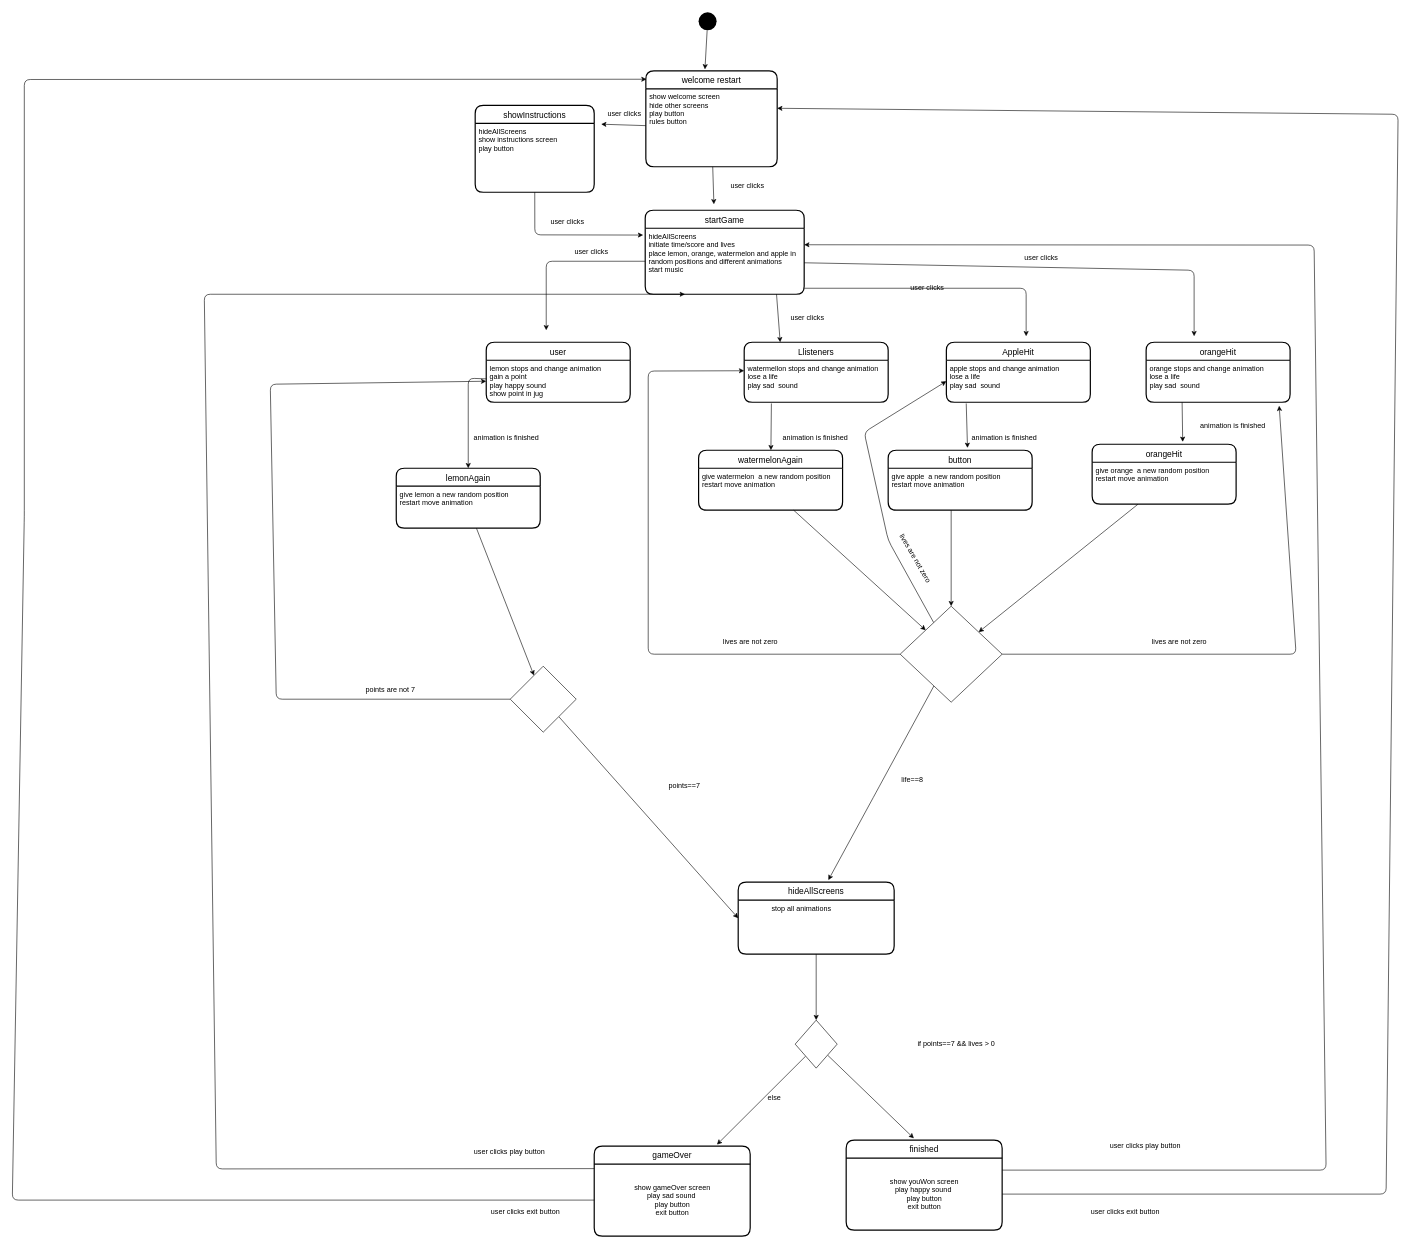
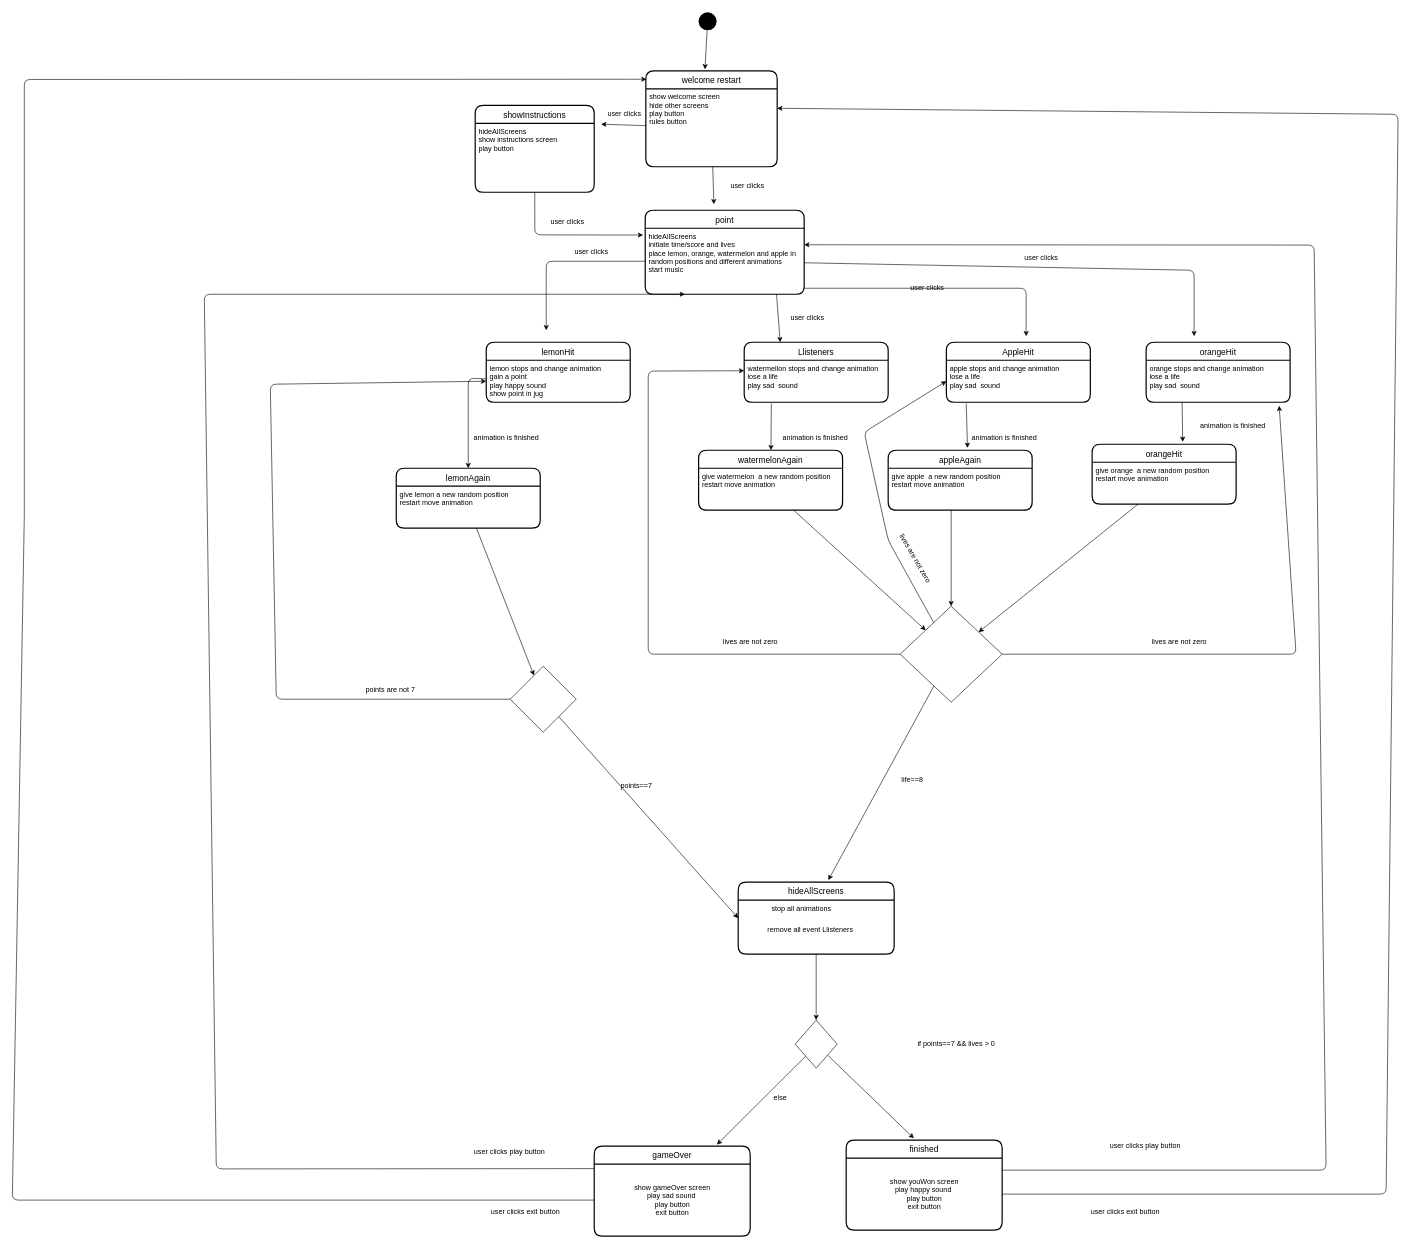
node "startGame": label "startGame" -> "point"
node "user": label "user" -> "lemonHit"
node "button": label "button" -> "appleAgain"
node "points==7": moved (684, 786) -> (636, 786)
node "remove all event Llisteners": added
node "else": moved (774, 1098) -> (780, 1098)
